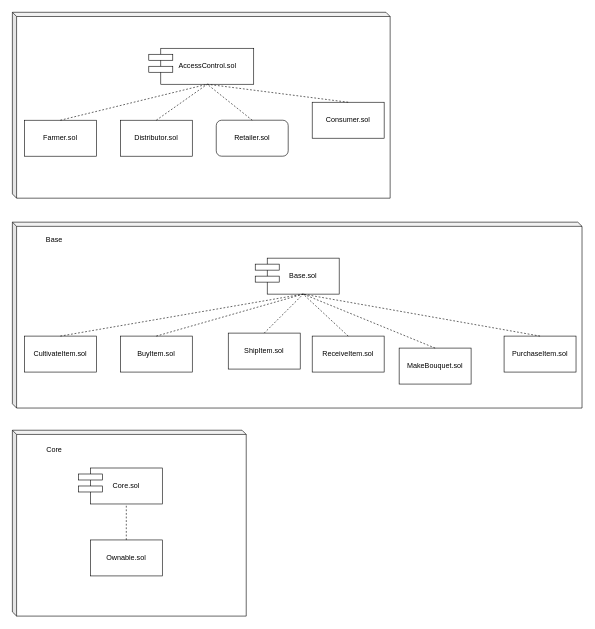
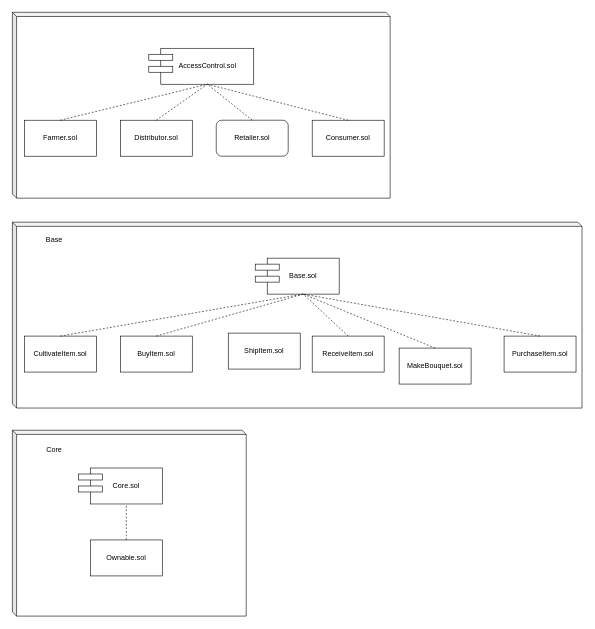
node "Consumer.sol": moved (348, 120) -> (348, 138)
edge "Base.sol" -- "ShipItem.sol": removed
